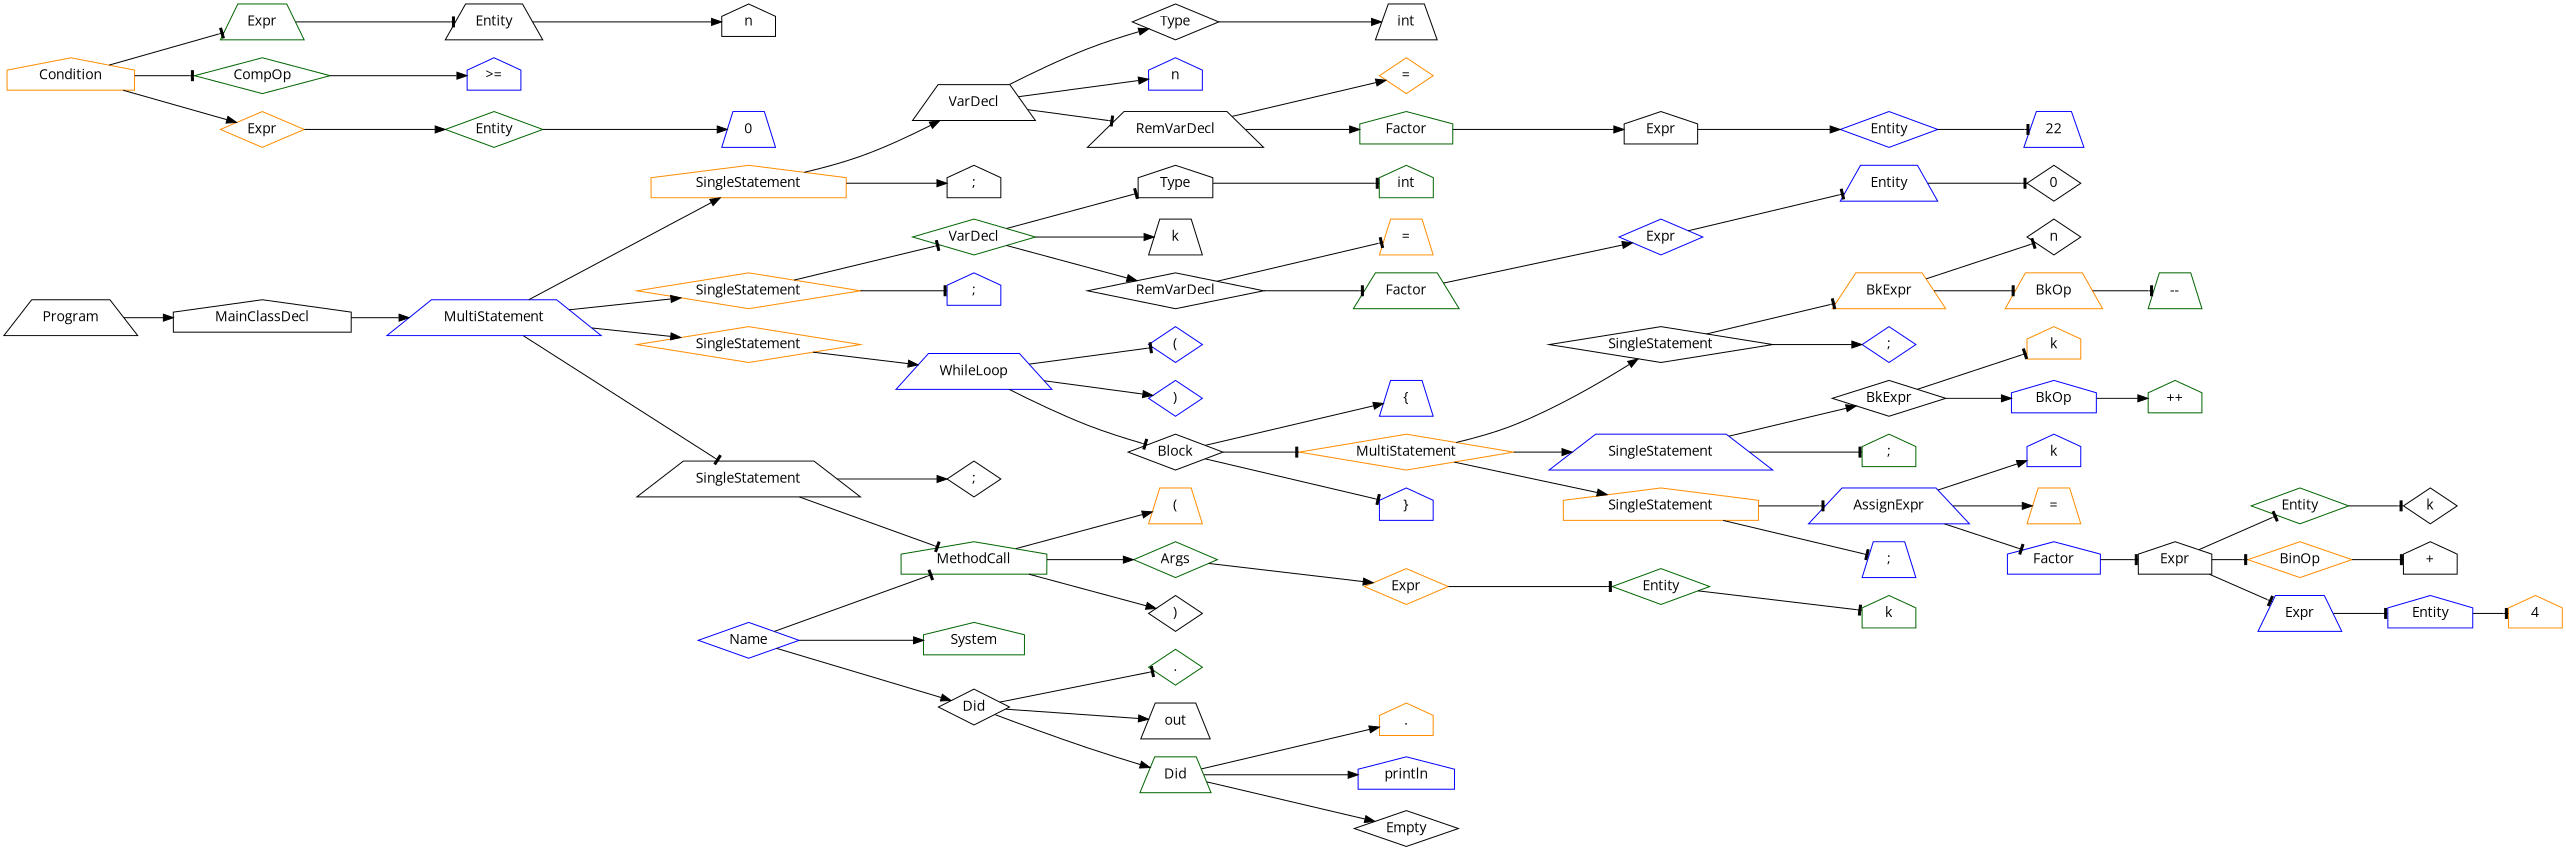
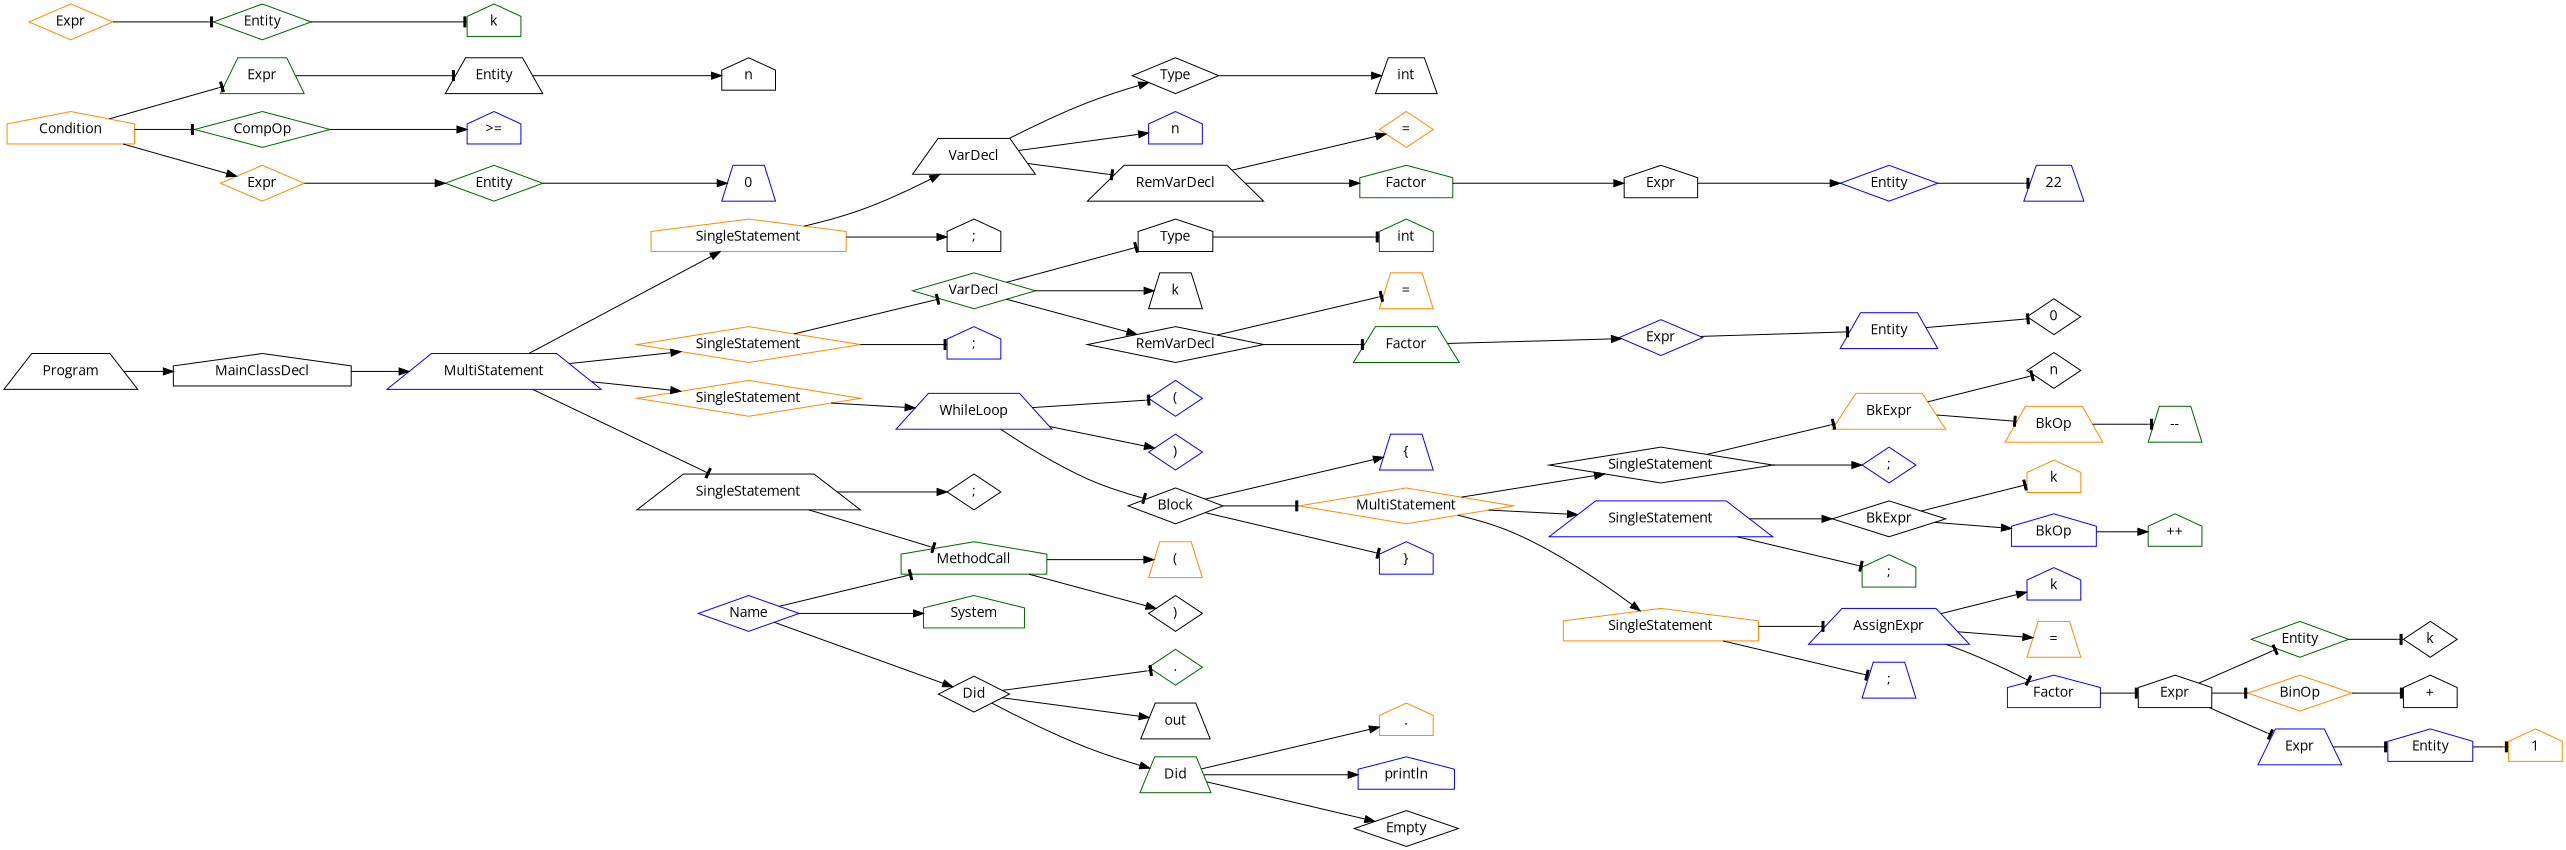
node "Args": removed
node "4": label "4" -> "1"
